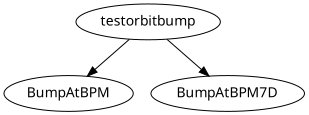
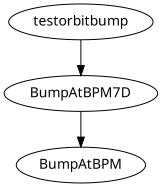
edge "testorbitbump" -> "BumpAtBPM": now "BumpAtBPM7D" -> "BumpAtBPM"
